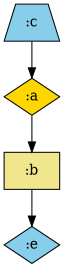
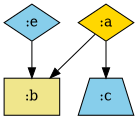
edge ":c" -> ":a": reversed
edge ":b" -> ":e": reversed
